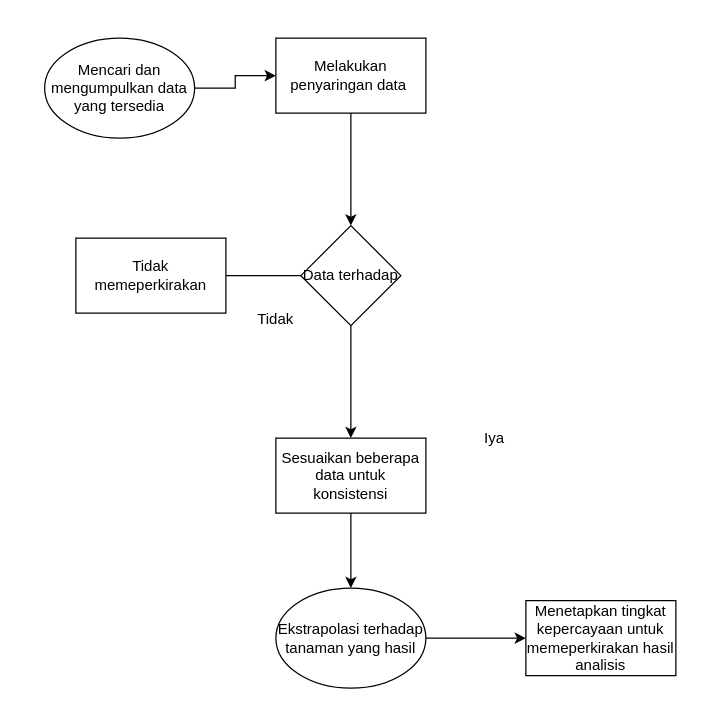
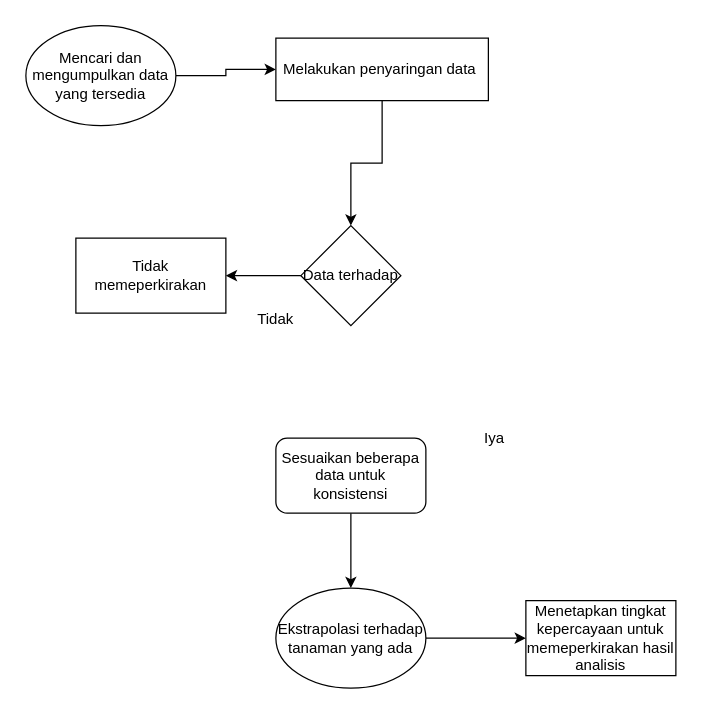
node "Melakukan penyaringan data": size 150x75 -> 213x63
node "Mencari dan mengumpulkan data yang tersedia": moved (119, 88) -> (101, 76)
edge "Tidak memeperkirakan" -- "Data terhadap": arrowhead none -> classic
edge "Data terhadap" -> "Sesuaikan beberapa data untuk konsistensi": removed
node "Sesuaikan beberapa data untuk konsistensi": shape rectangle -> rounded rectangle
node "Ekstrapolasi terhadap tanaman yang hasil": label "Ekstrapolasi terhadap tanaman yang hasil" -> "Ekstrapolasi terhadap tanaman yang ada"
